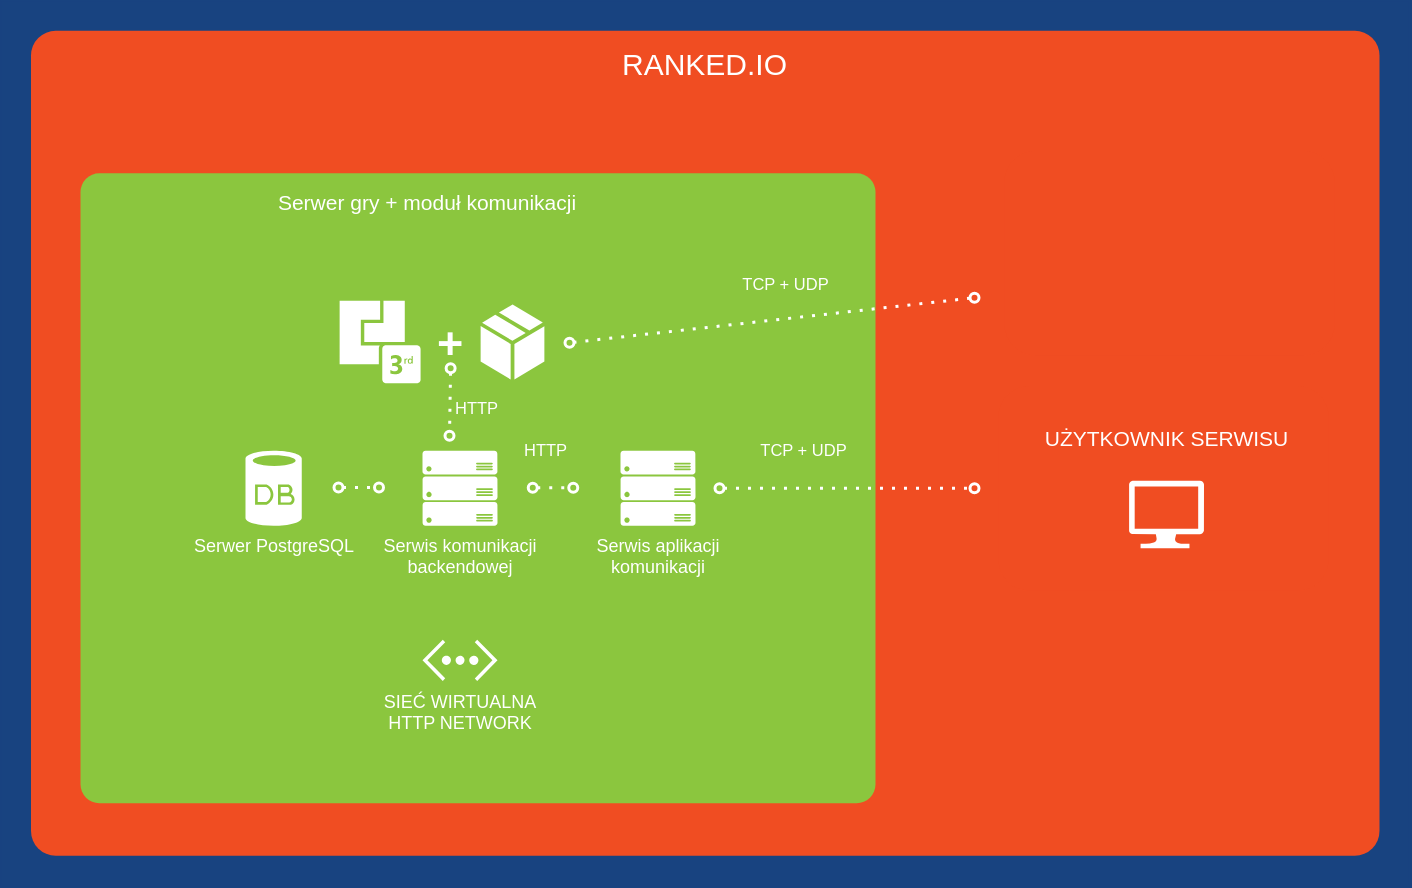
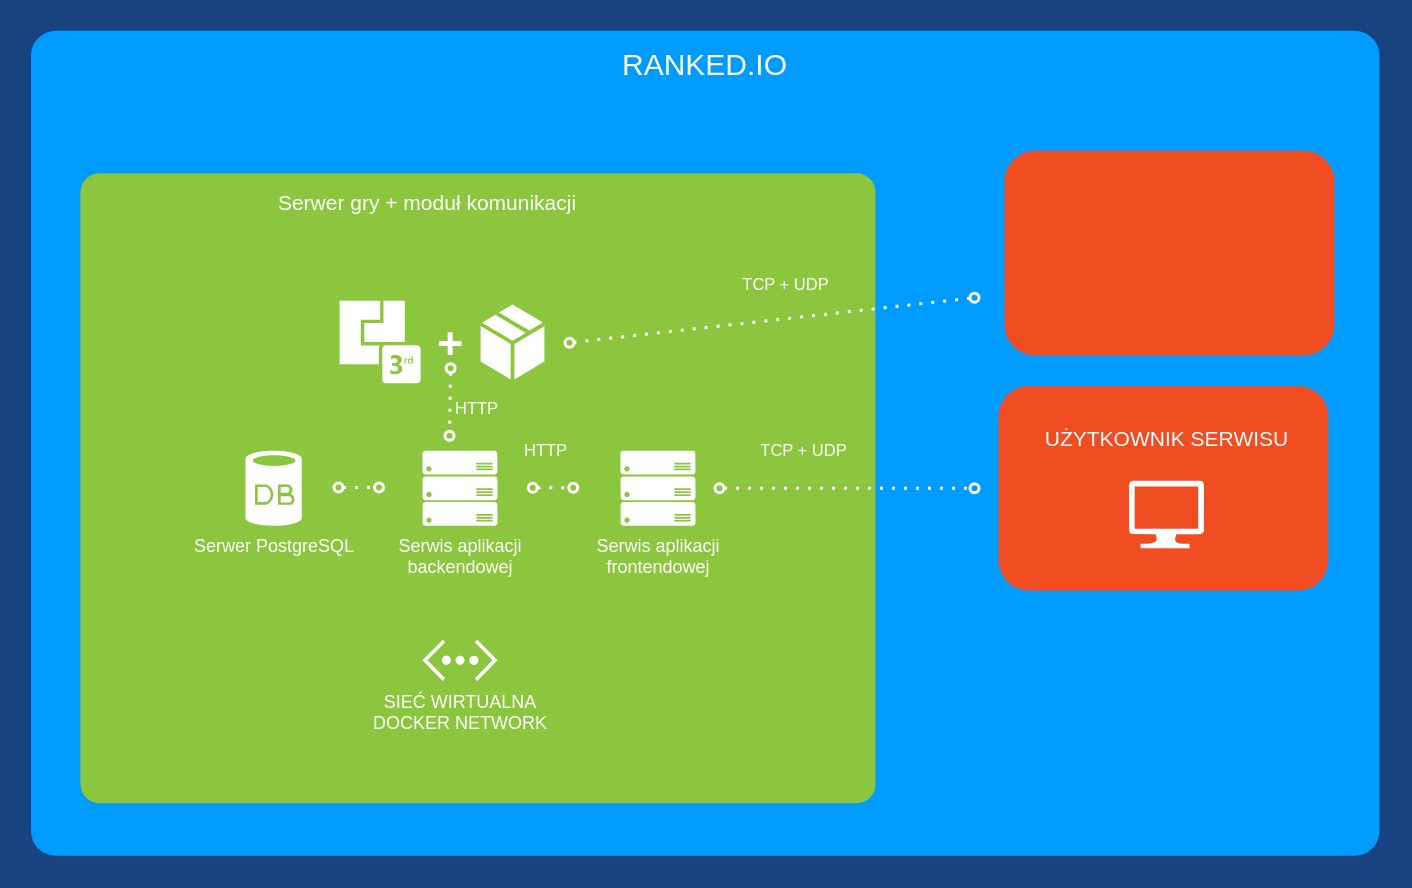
node "RANKED.IO": fillcolor #f04d22 -> #009bff
node "Serwis komunikacji backendowej": label "Serwis komunikacji backendowej" -> "Serwis aplikacji backendowej"
node "Serwis aplikacji komunikacji": label "Serwis aplikacji komunikacji" -> "Serwis aplikacji frontendowej"
node "SIEĆ WIRTUALNA HTTP NETWORK": label "SIEĆ WIRTUALNA HTTP NETWORK" -> "SIEĆ WIRTUALNA DOCKER NETWORK"
